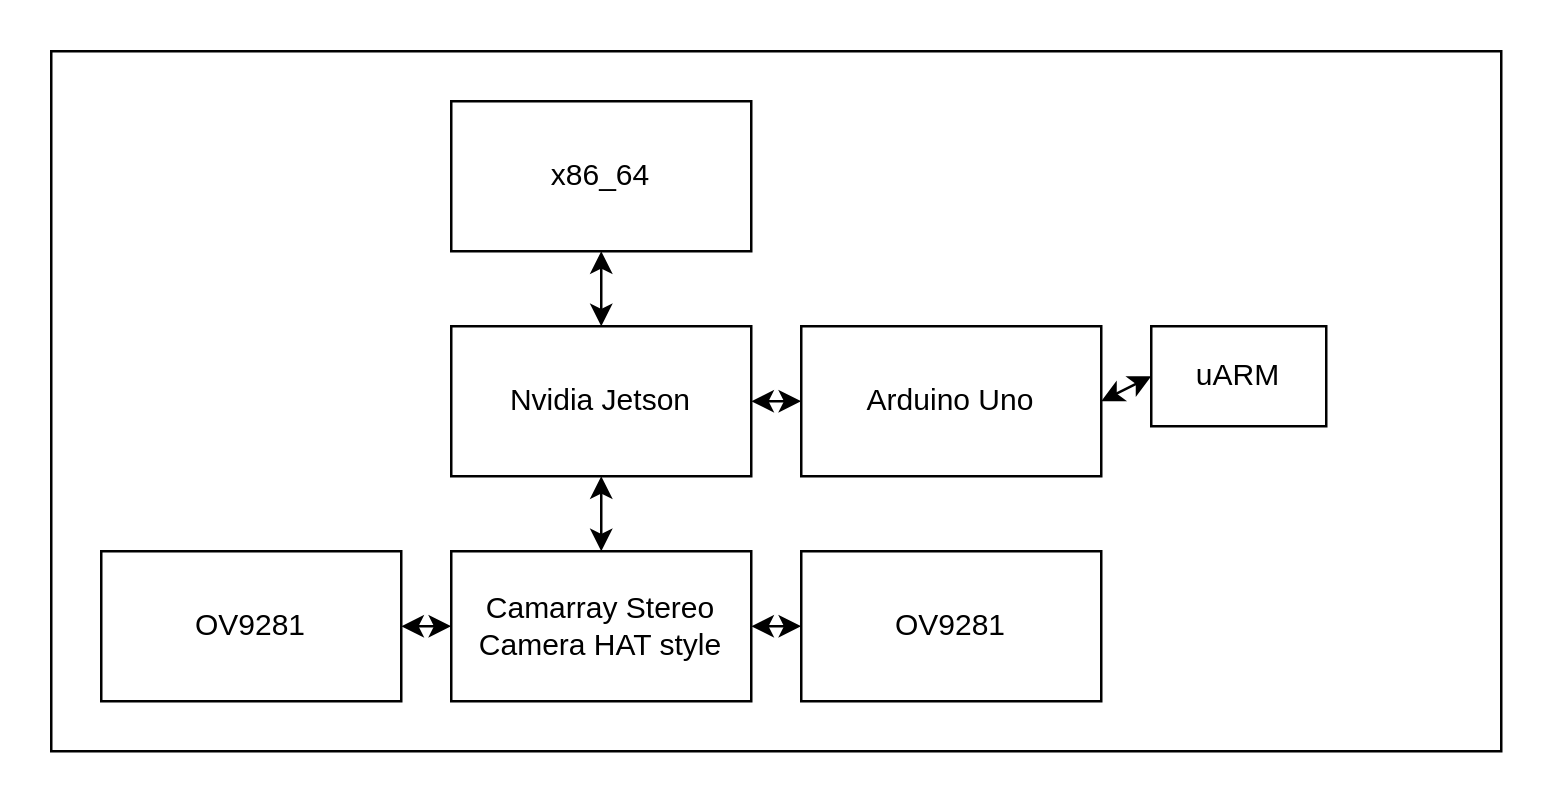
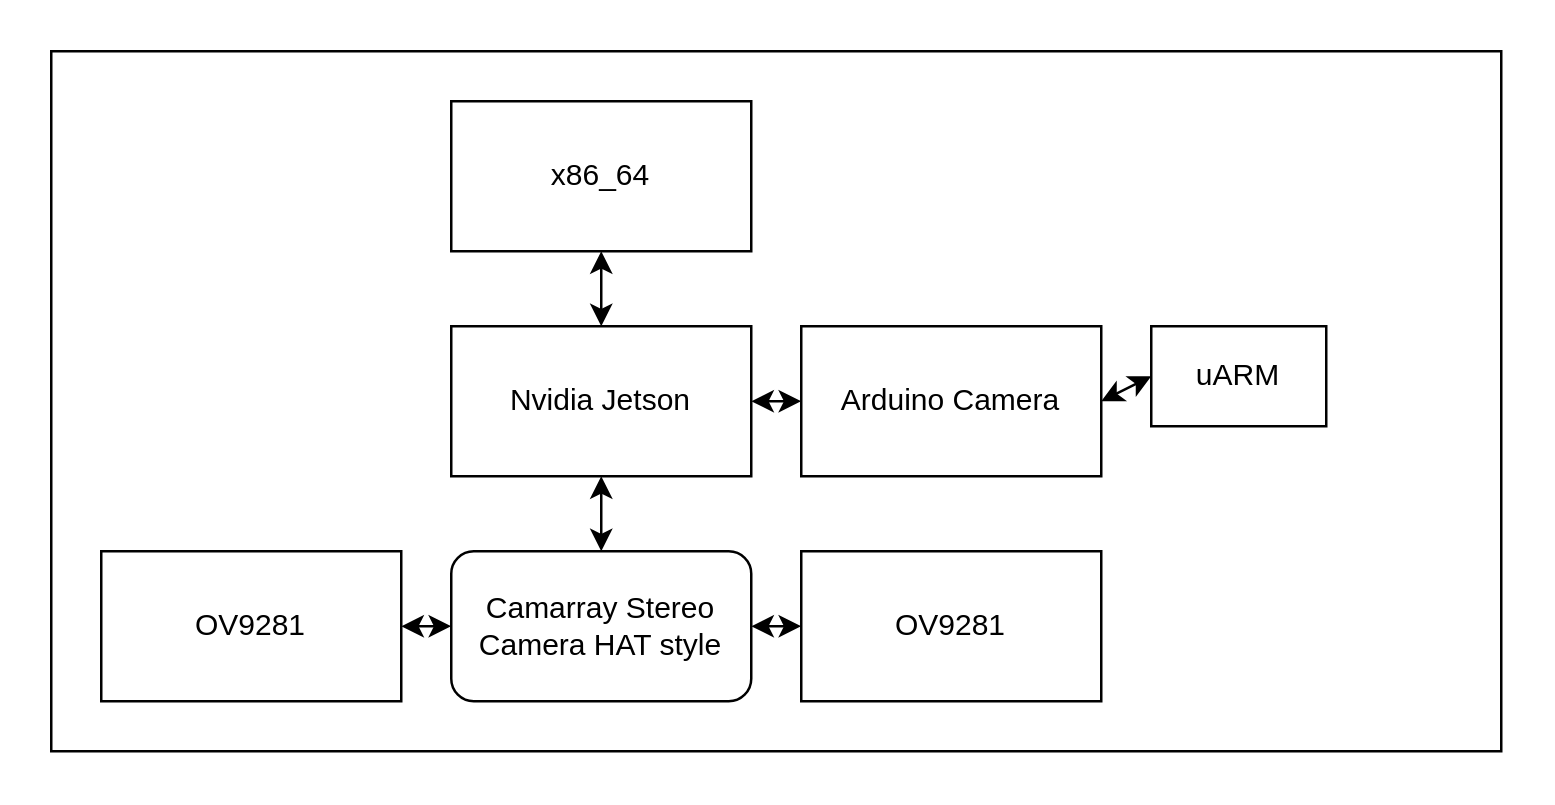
node "Arduino Uno": label "Arduino Uno" -> "Arduino Camera"
node "Camarray Stereo Camera HAT style": shape rectangle -> rounded rectangle
